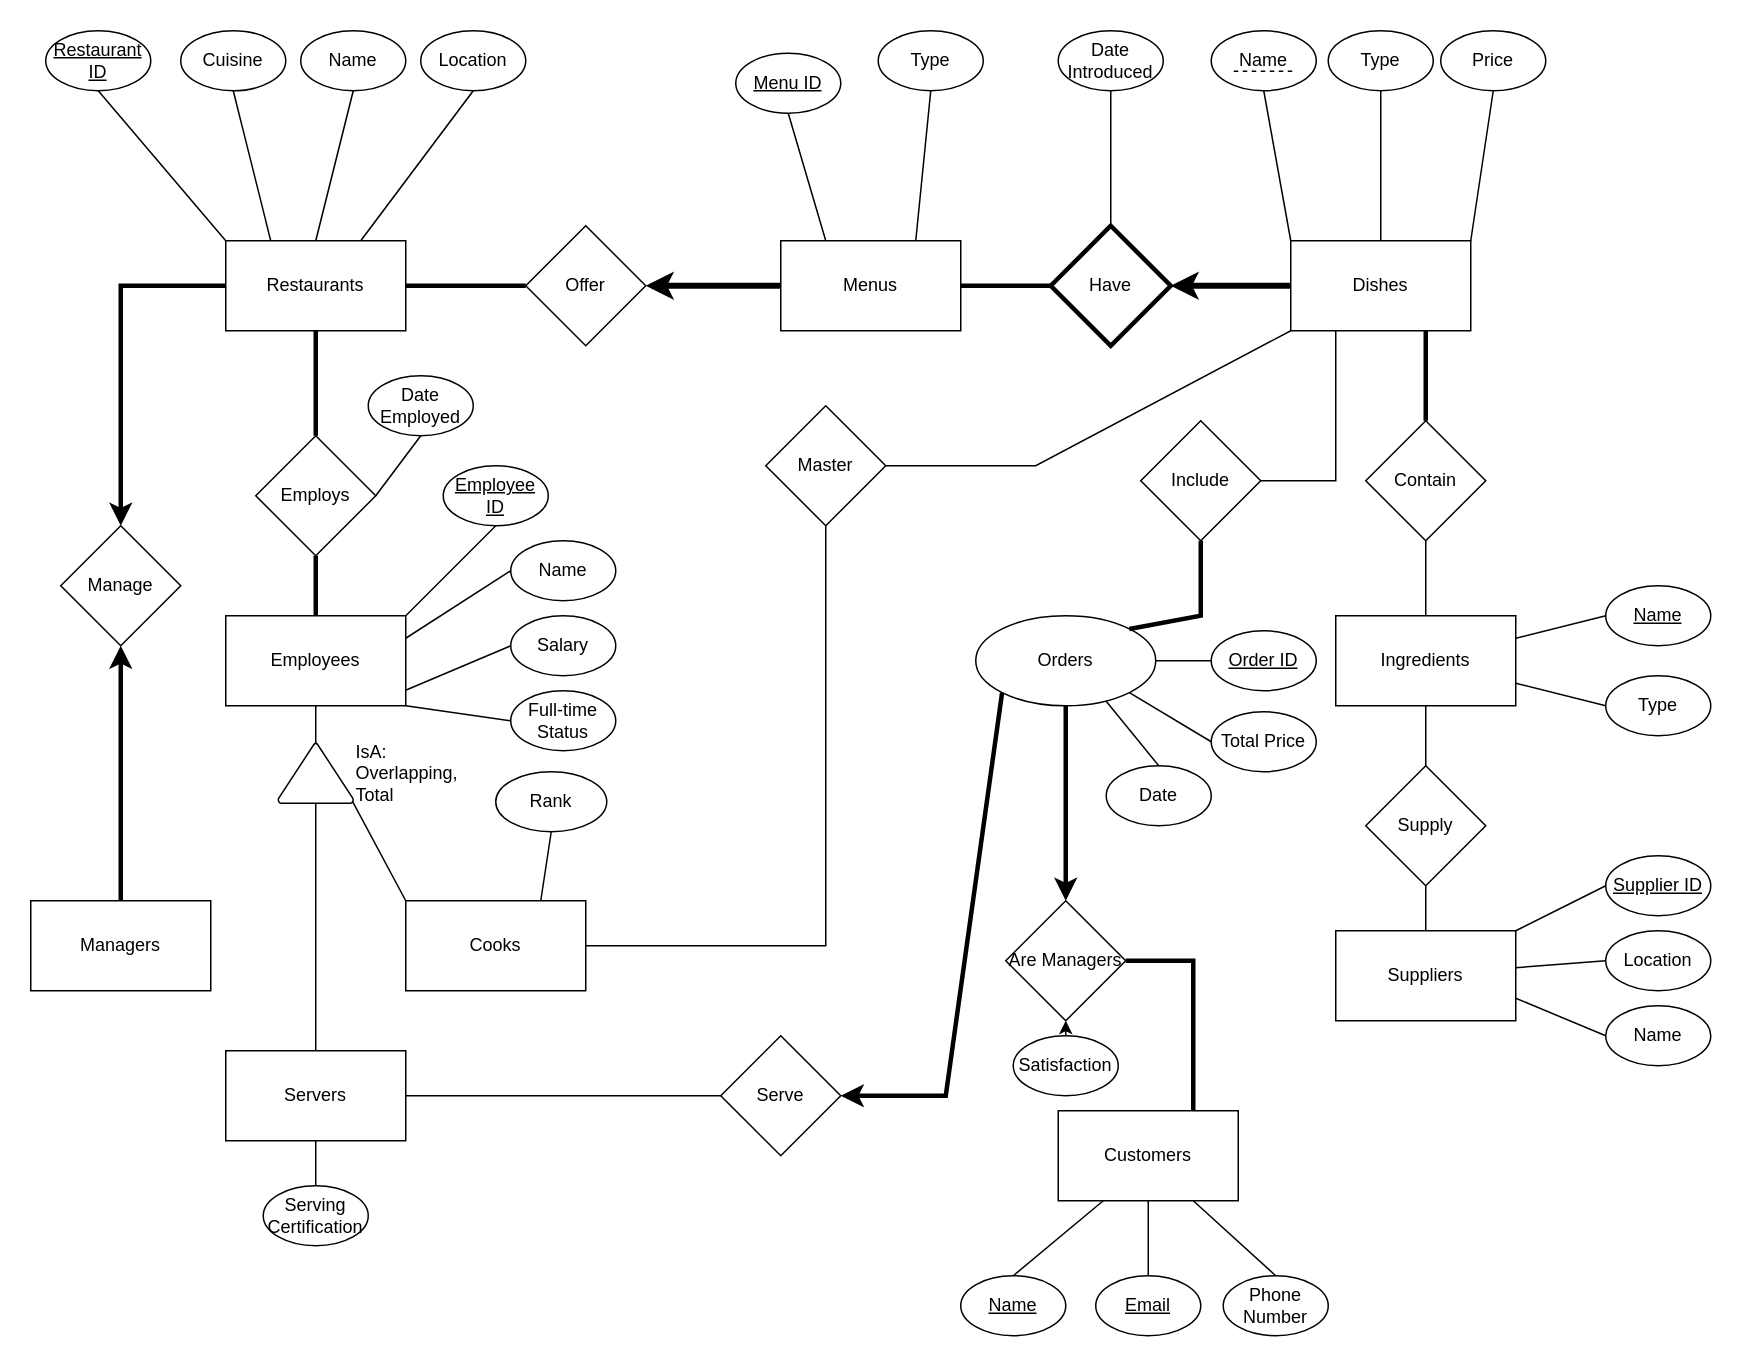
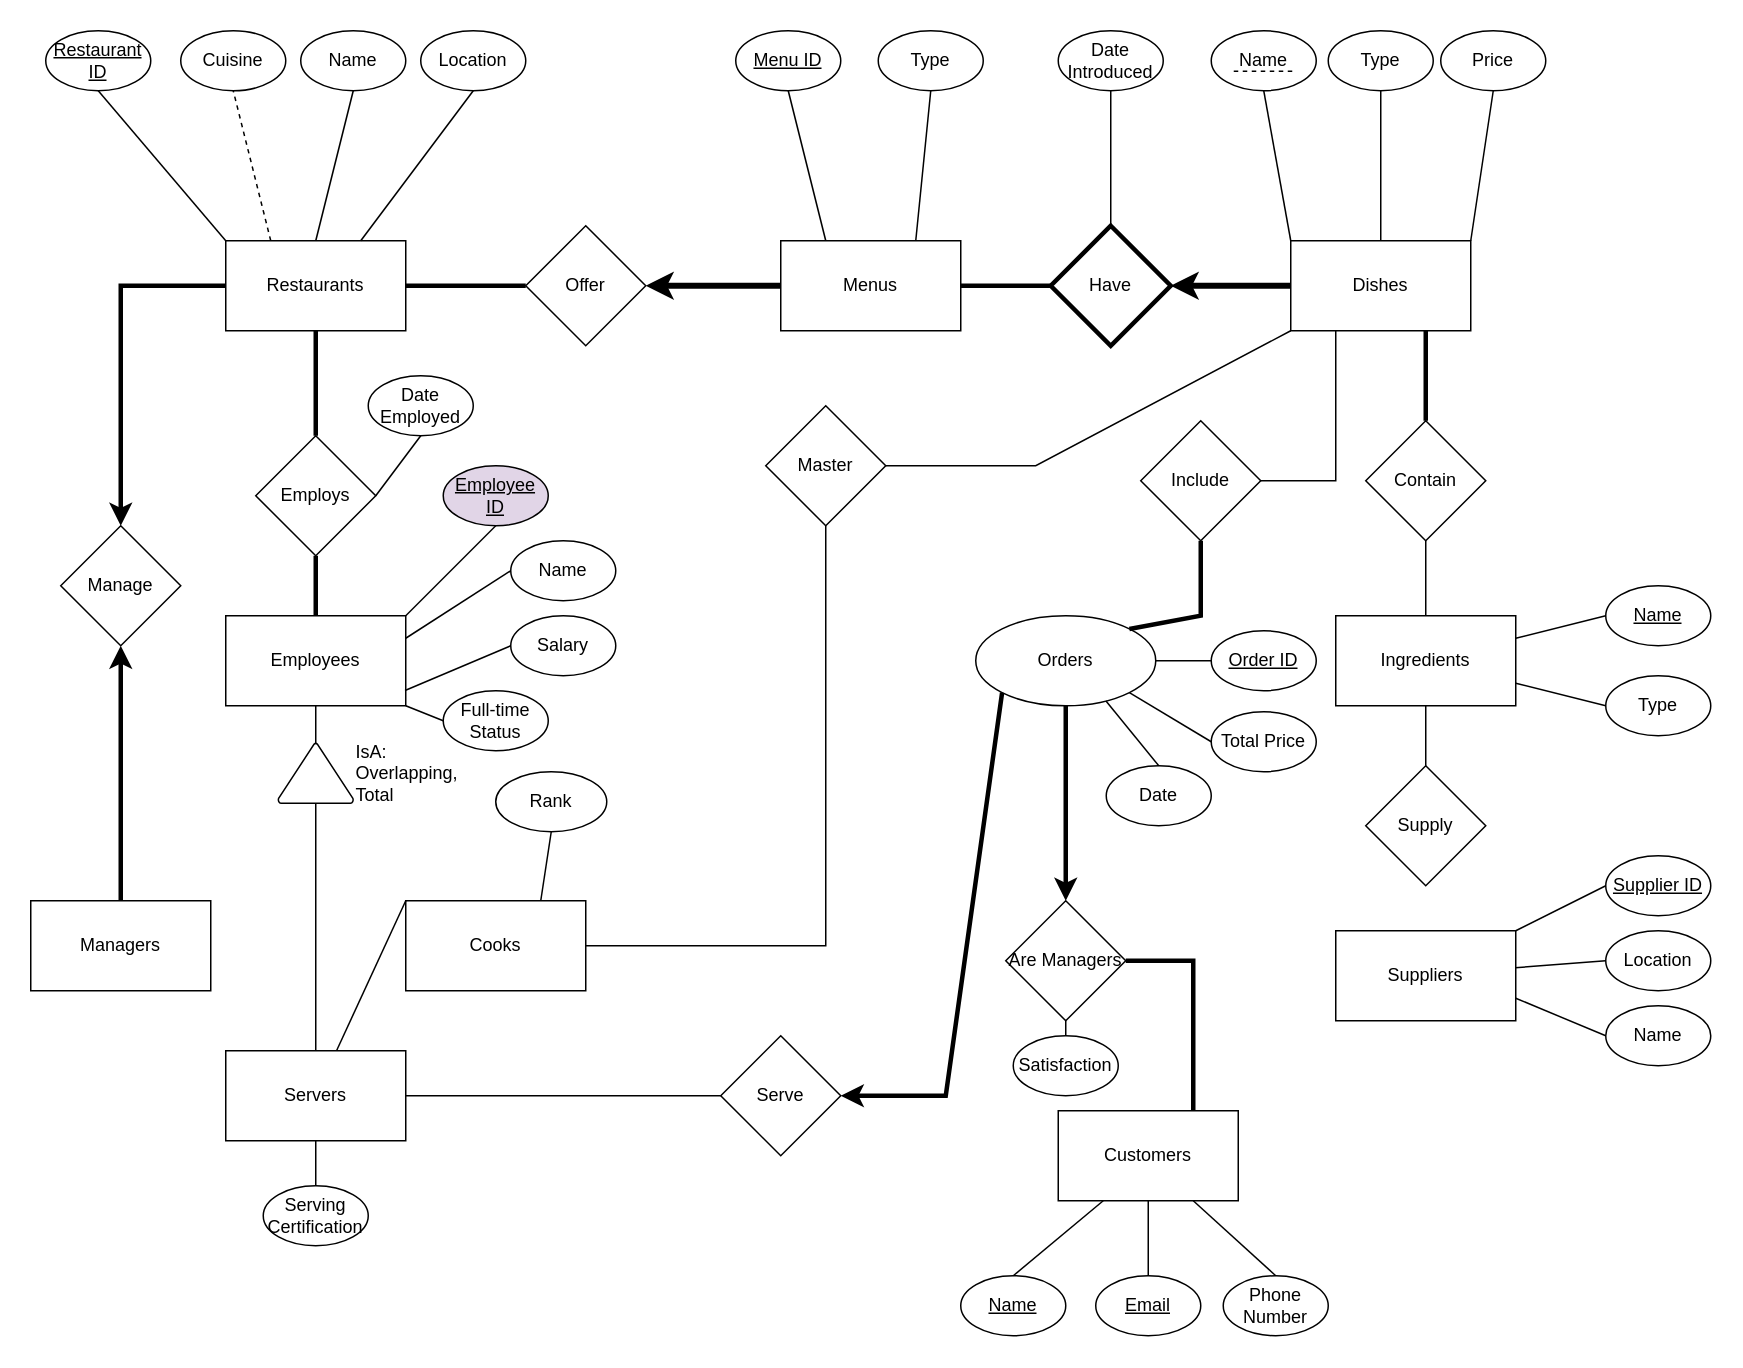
node "Menu ID": moved (788, 83) -> (788, 61)
edge "Cuisine" -- "Restaurants": style solid -> dashed
node "Employee ID": fillcolor #ffffff -> #e1d5e7
node "Full-time Status": moved (563, 721) -> (496, 721)
edge "IsA: Overlapping, Total" -- "Cooks": now "Servers" -- "Cooks"
edge "Supply" -- "Suppliers": removed
edge "Satisfaction" -> "Are Managers": arrowhead classic -> none
